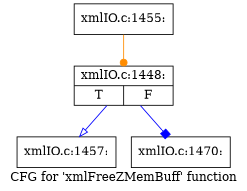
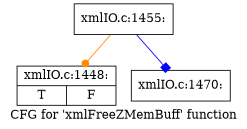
edge "xmlIO.c:1448:" -> "xmlIO.c:1470:": now "xmlIO.c:1455:" -> "xmlIO.c:1470:"
node "xmlIO.c:1457:": removed
